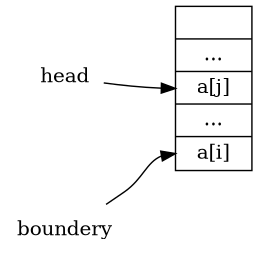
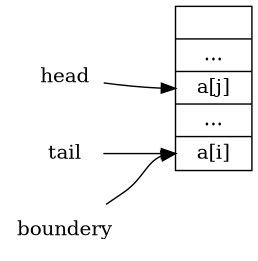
node "tail": added
